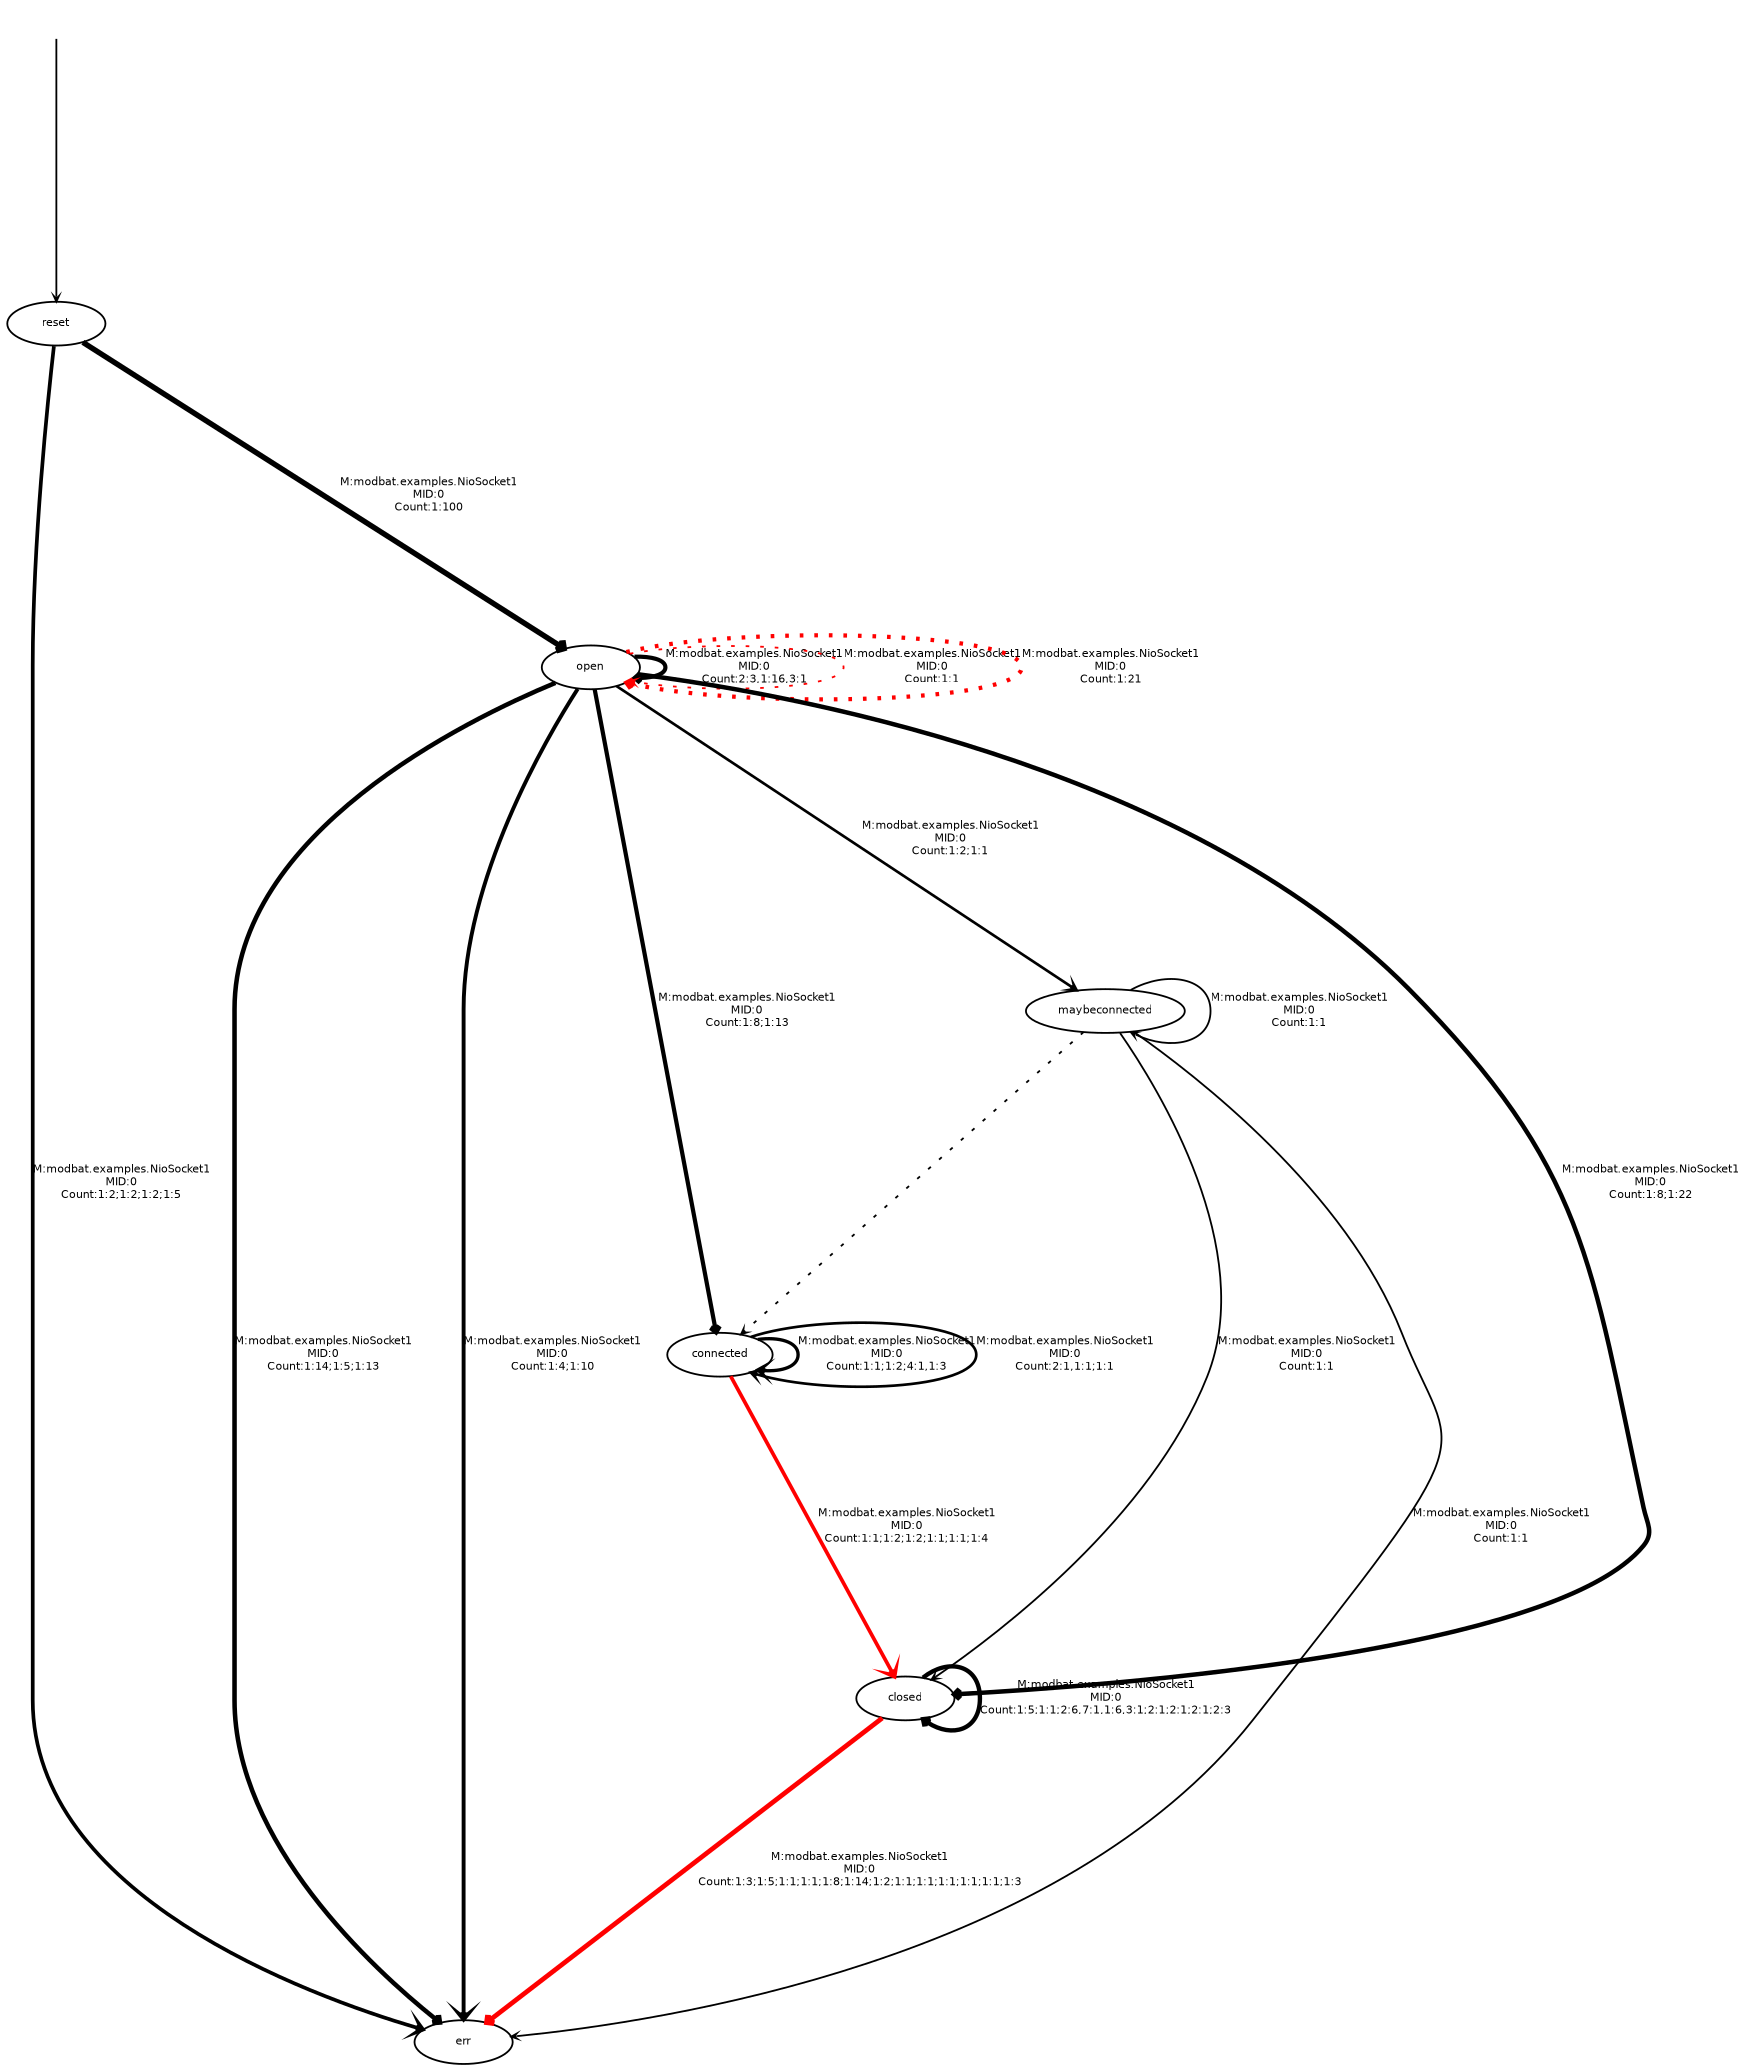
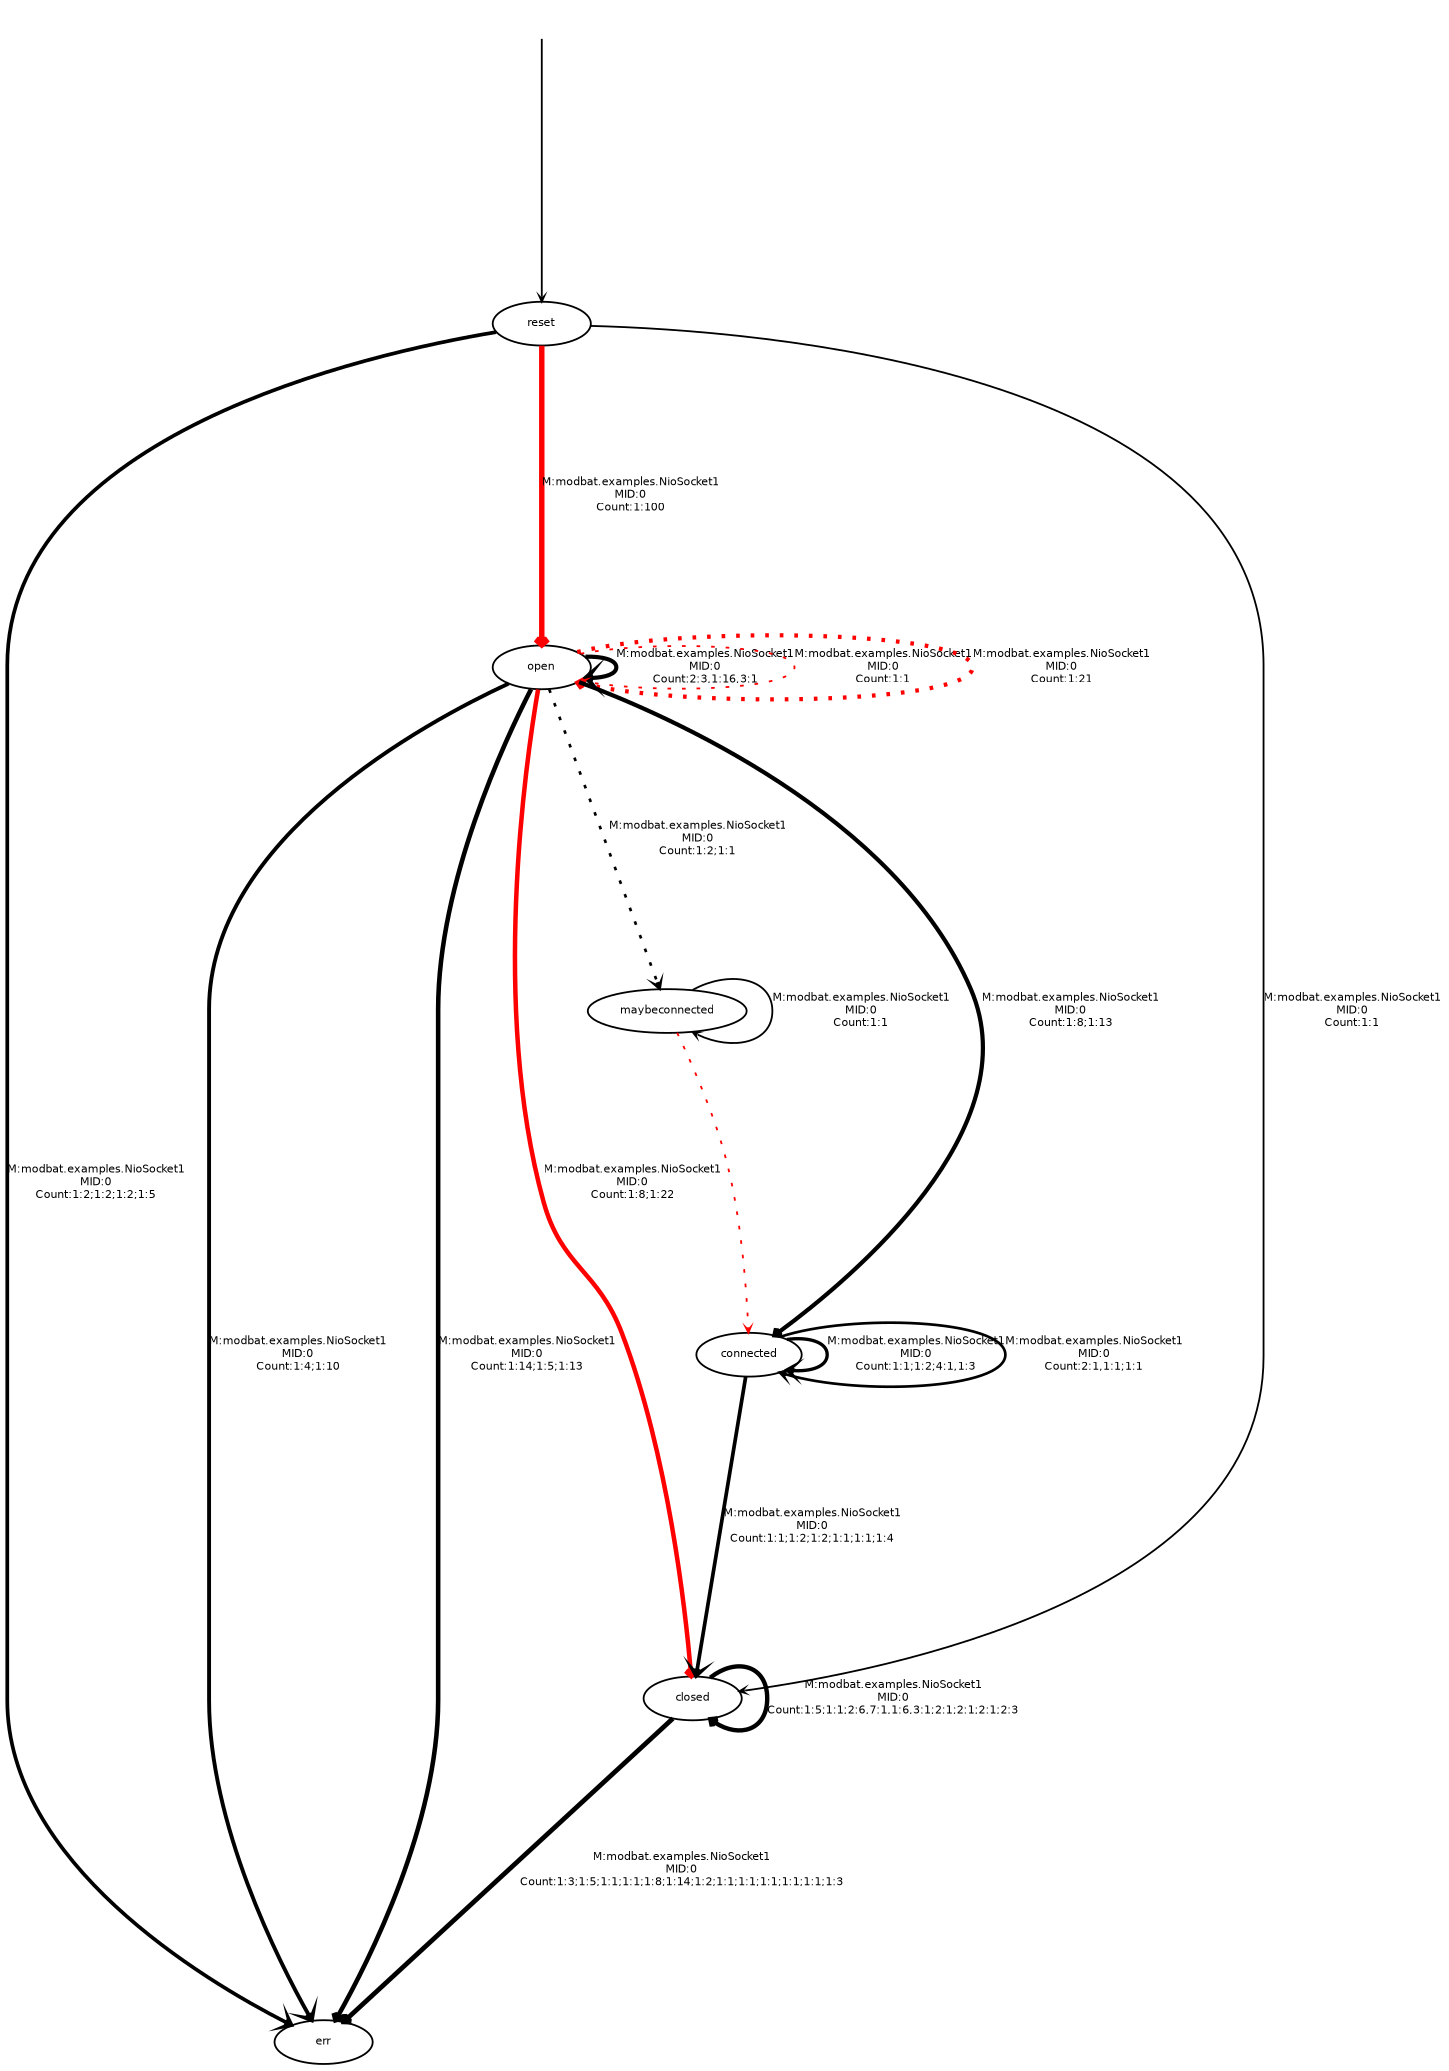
edge "reset" -> "open": color black -> red
edge "open" -> "maybeconnected": style solid -> dotted
edge "maybeconnected" -> "connected": color black -> red
edge "open" -> "closed": color black -> red
edge "maybeconnected" -> "closed": now "reset" -> "closed"
edge "connected" -> "closed": color red -> black
edge "maybeconnected" -> "err": removed, label "M:modbat.examples.NioSocket1 MID:0 Count:1:1"
edge "closed" -> "err": color red -> black
